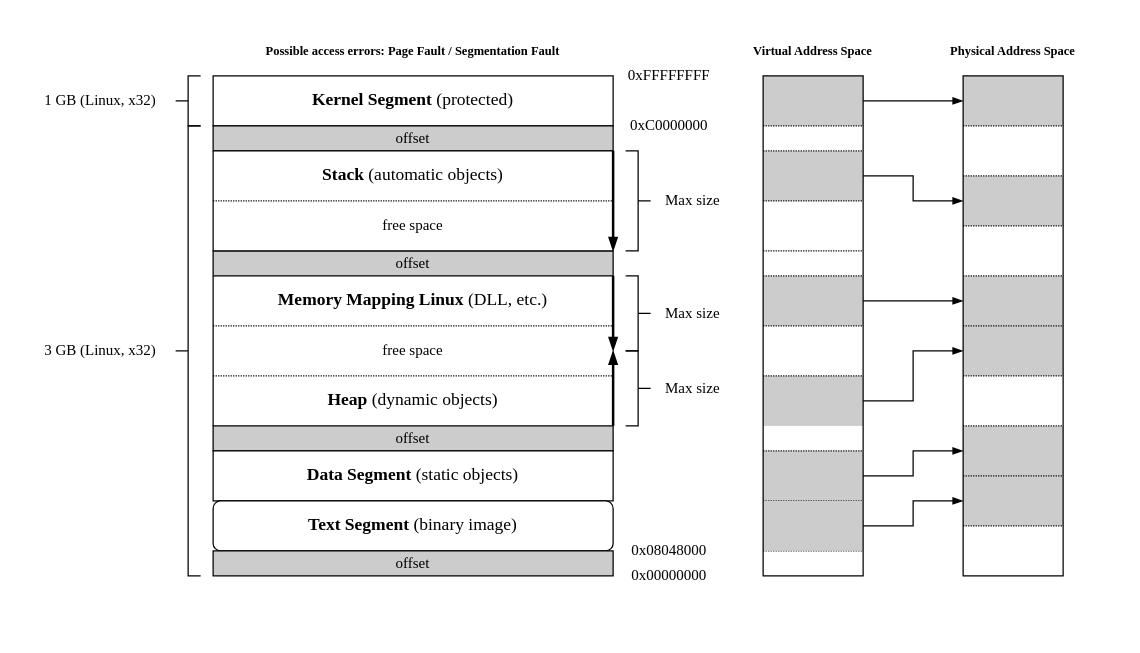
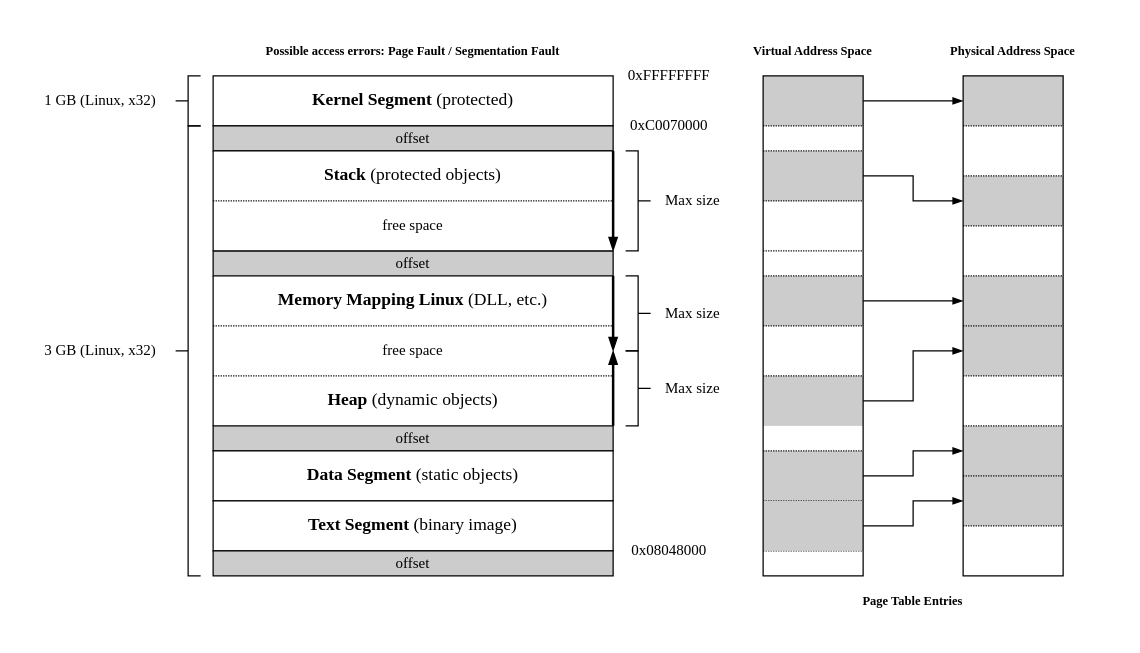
node "0xC0000000": label "0xC0000000" -> "0xC0070000"
node "Stack (automatic objects)": label "Stack (automatic objects)" -> "Stack (protected objects)"
node "Text Segment (binary image)": shape rounded rectangle -> rectangle
node "0x00000000": removed
node "Page Table Entries": added
